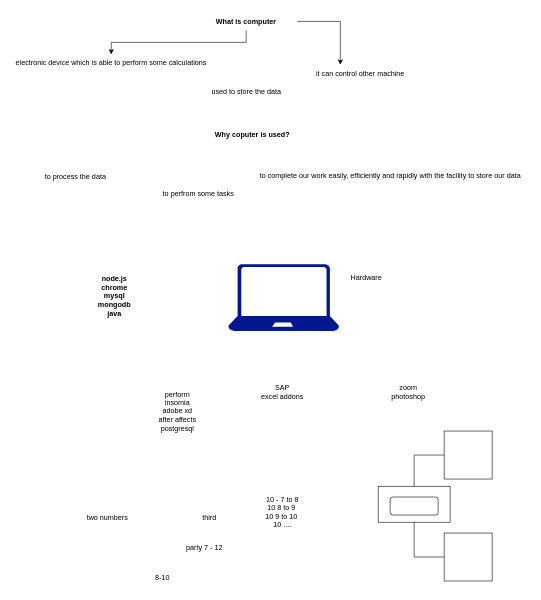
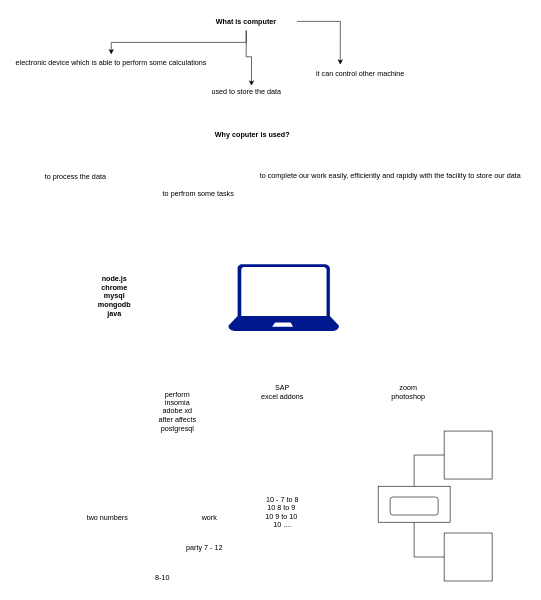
edge "What is computer" -> "used to store the data": added
node "Hardware": removed
node "third": label "third" -> "work"
